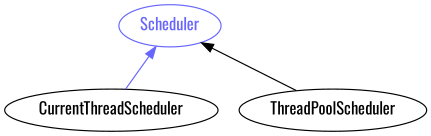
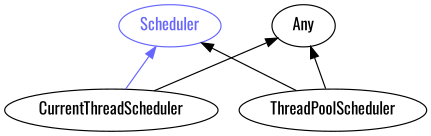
node "Any": added
